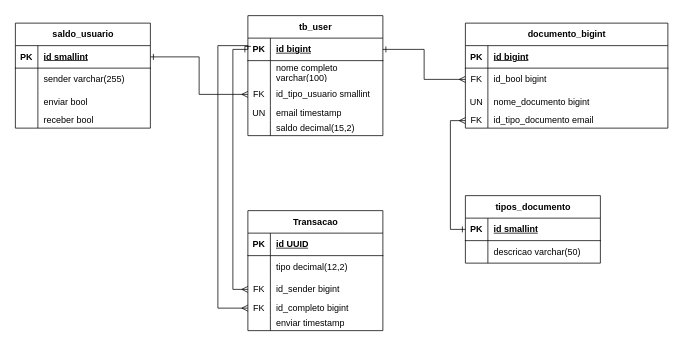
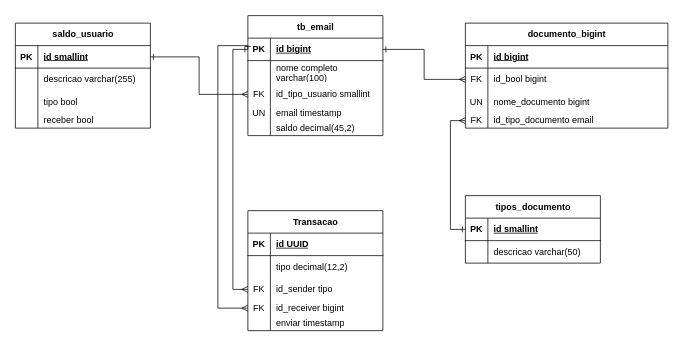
node "tb_user": label "tb_user" -> "tb_email"
node "sender varchar(255)": label "sender varchar(255)" -> "descricao varchar(255)"
node "enviar bool": label "enviar bool" -> "tipo bool"
node "saldo decimal(15,2)": label "saldo decimal(15,2)" -> "saldo decimal(45,2)"
node "id_sender bigint": label "id_sender bigint" -> "id_sender tipo"
node "id_completo bigint": label "id_completo bigint" -> "id_receiver bigint"
